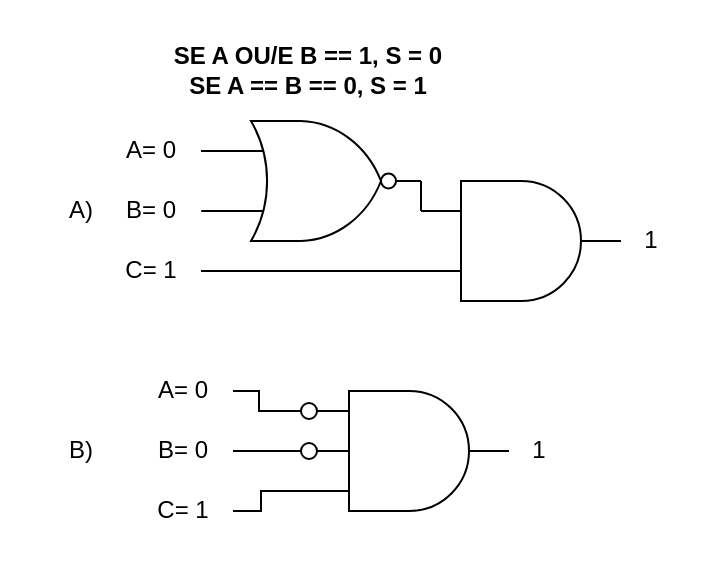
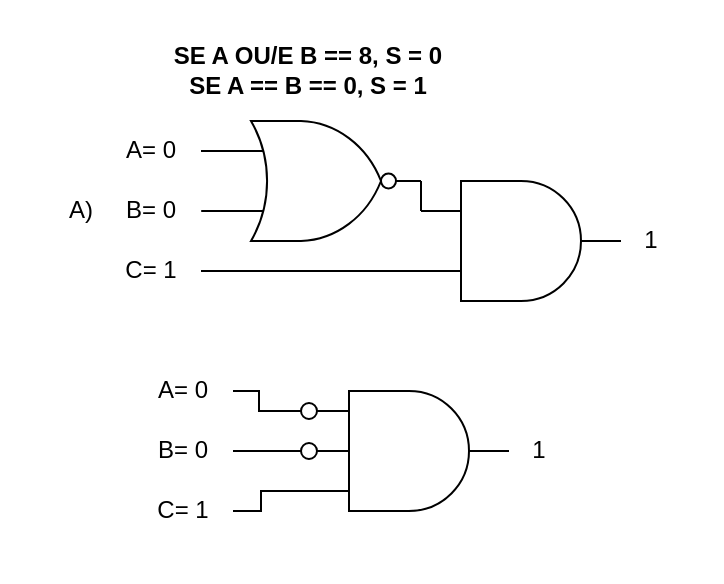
node "SE A OU/E B == 1, S = 0 SE A == B == 0, S = 1": label "SE A OU/E B == 1, S = 0 SE A == B == 0, S = 1" -> "SE A OU/E B == 8, S = 0 SE A == B == 0, S = 1"
node "B)": removed
